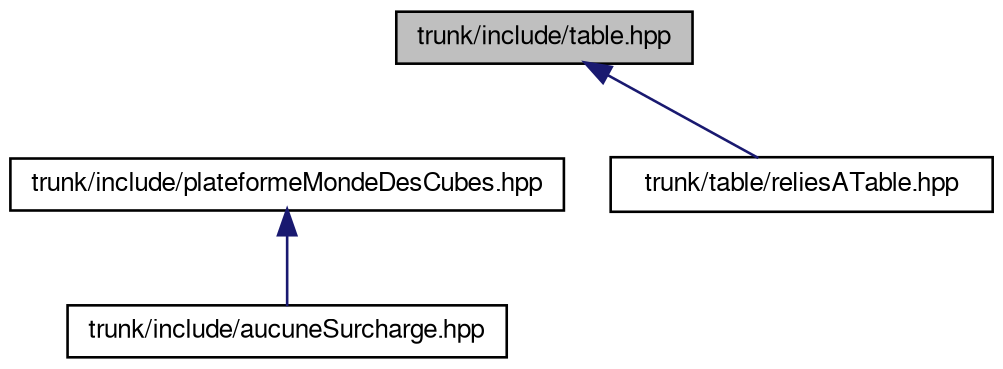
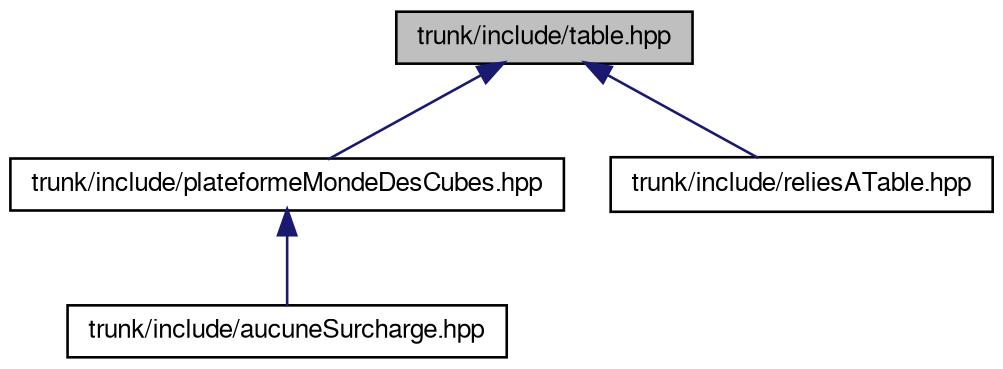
edge "trunk/include/plateformeMondeDesCubes.hpp" -> "trunk/include/table.hpp": added
node "trunk/table/reliesATable.hpp": label "trunk/table/reliesATable.hpp" -> "trunk/include/reliesATable.hpp"
